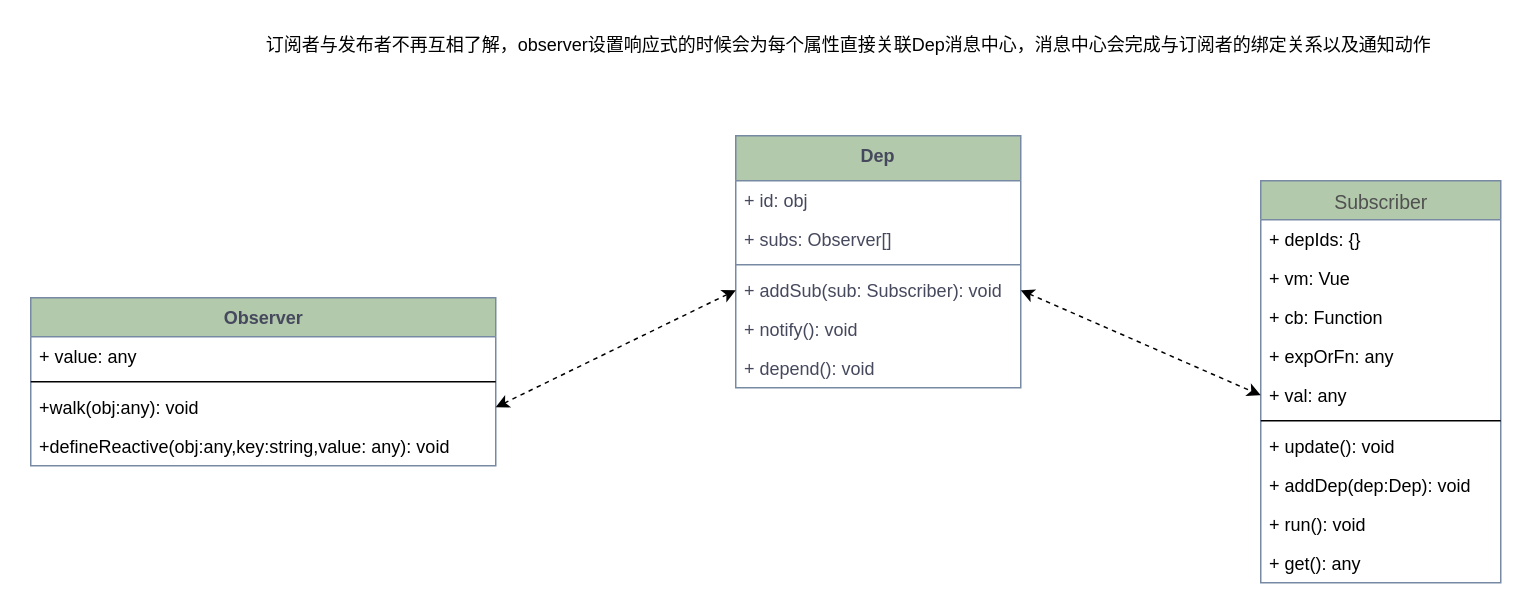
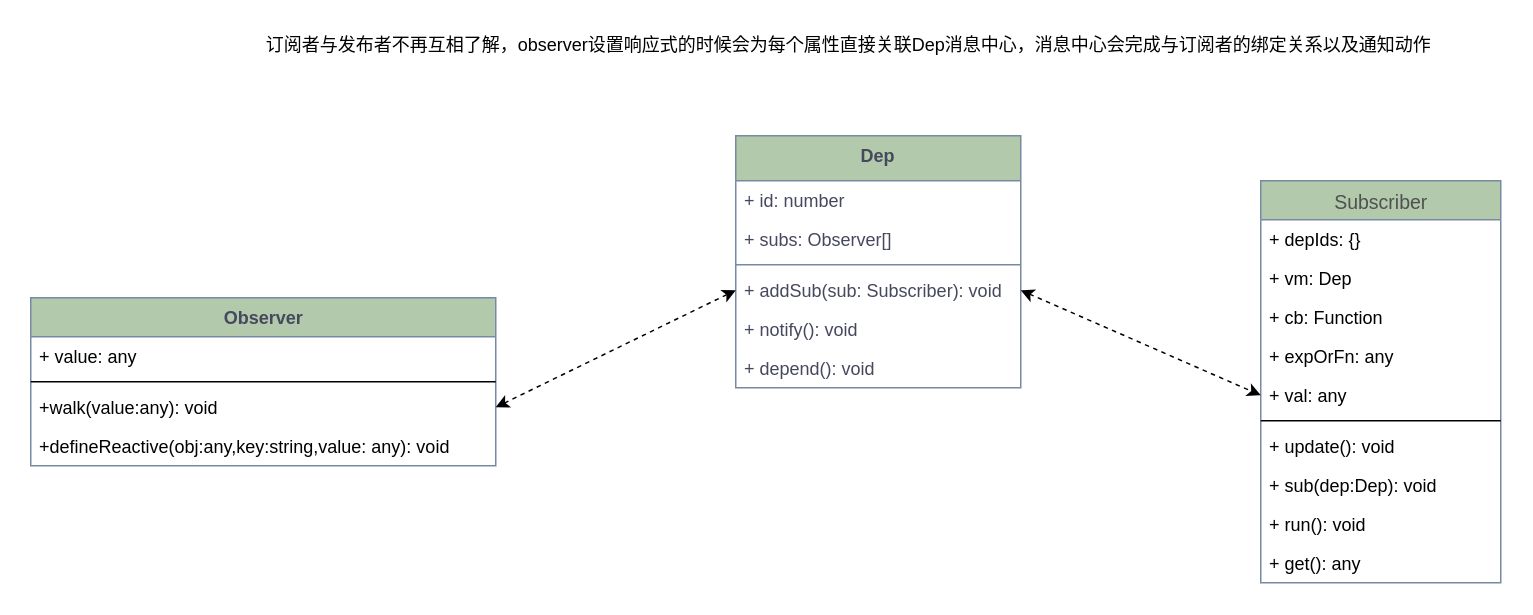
node "+ id: obj": label "+ id: obj" -> "+ id: number"
node "+ vm: Vue": label "+ vm: Vue" -> "+ vm: Dep"
node "+walk(obj:any): void": label "+walk(obj:any): void" -> "+walk(value:any): void"
node "+ addDep(dep:Dep): void": label "+ addDep(dep:Dep): void" -> "+ sub(dep:Dep): void"
